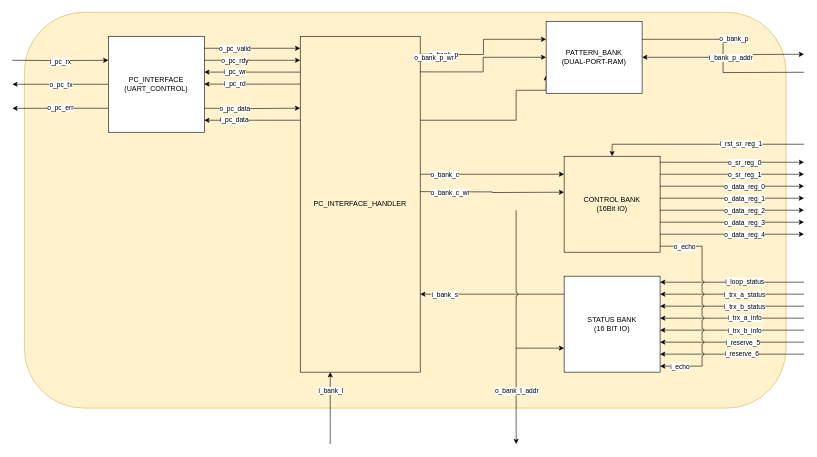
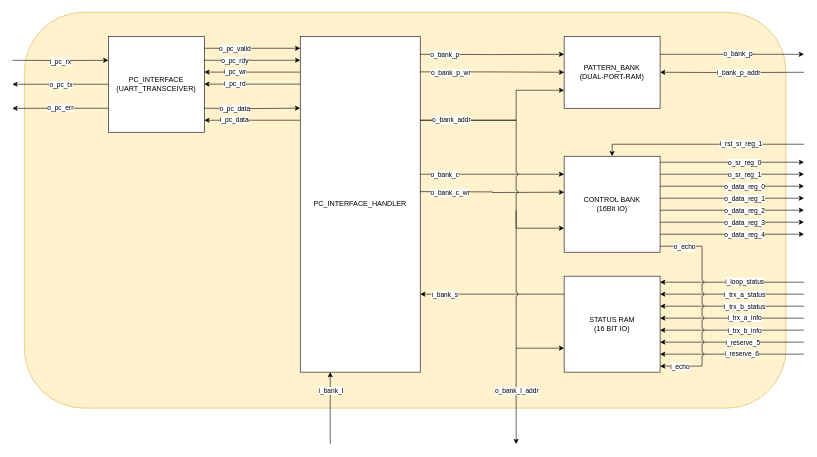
node "PATTERN_BANK (DUAL-PORT-RAM)": moved (594, 57) -> (612, 72)
node "PC_INTERFACE (UART_CONTROL)": label "PC_INTERFACE (UART_CONTROL)" -> "PC_INTERFACE (UART_TRANSCEIVER)"
edge "PC_INTERFACE_HANDLER" -> "CONTROL BANK (16Bit IO)": added, label "o_bank_addr"
node "PC_INTERFACE_HANDLER": fillcolor #fff2cc -> #ffffff
node "CONTROL BANK (16Bit IO)": fillcolor #fff2cc -> #ffffff
node "STATUS BANK (16 BIT IO)": label "STATUS BANK (16 BIT IO)" -> "STATUS RAM (16 BIT IO)"
